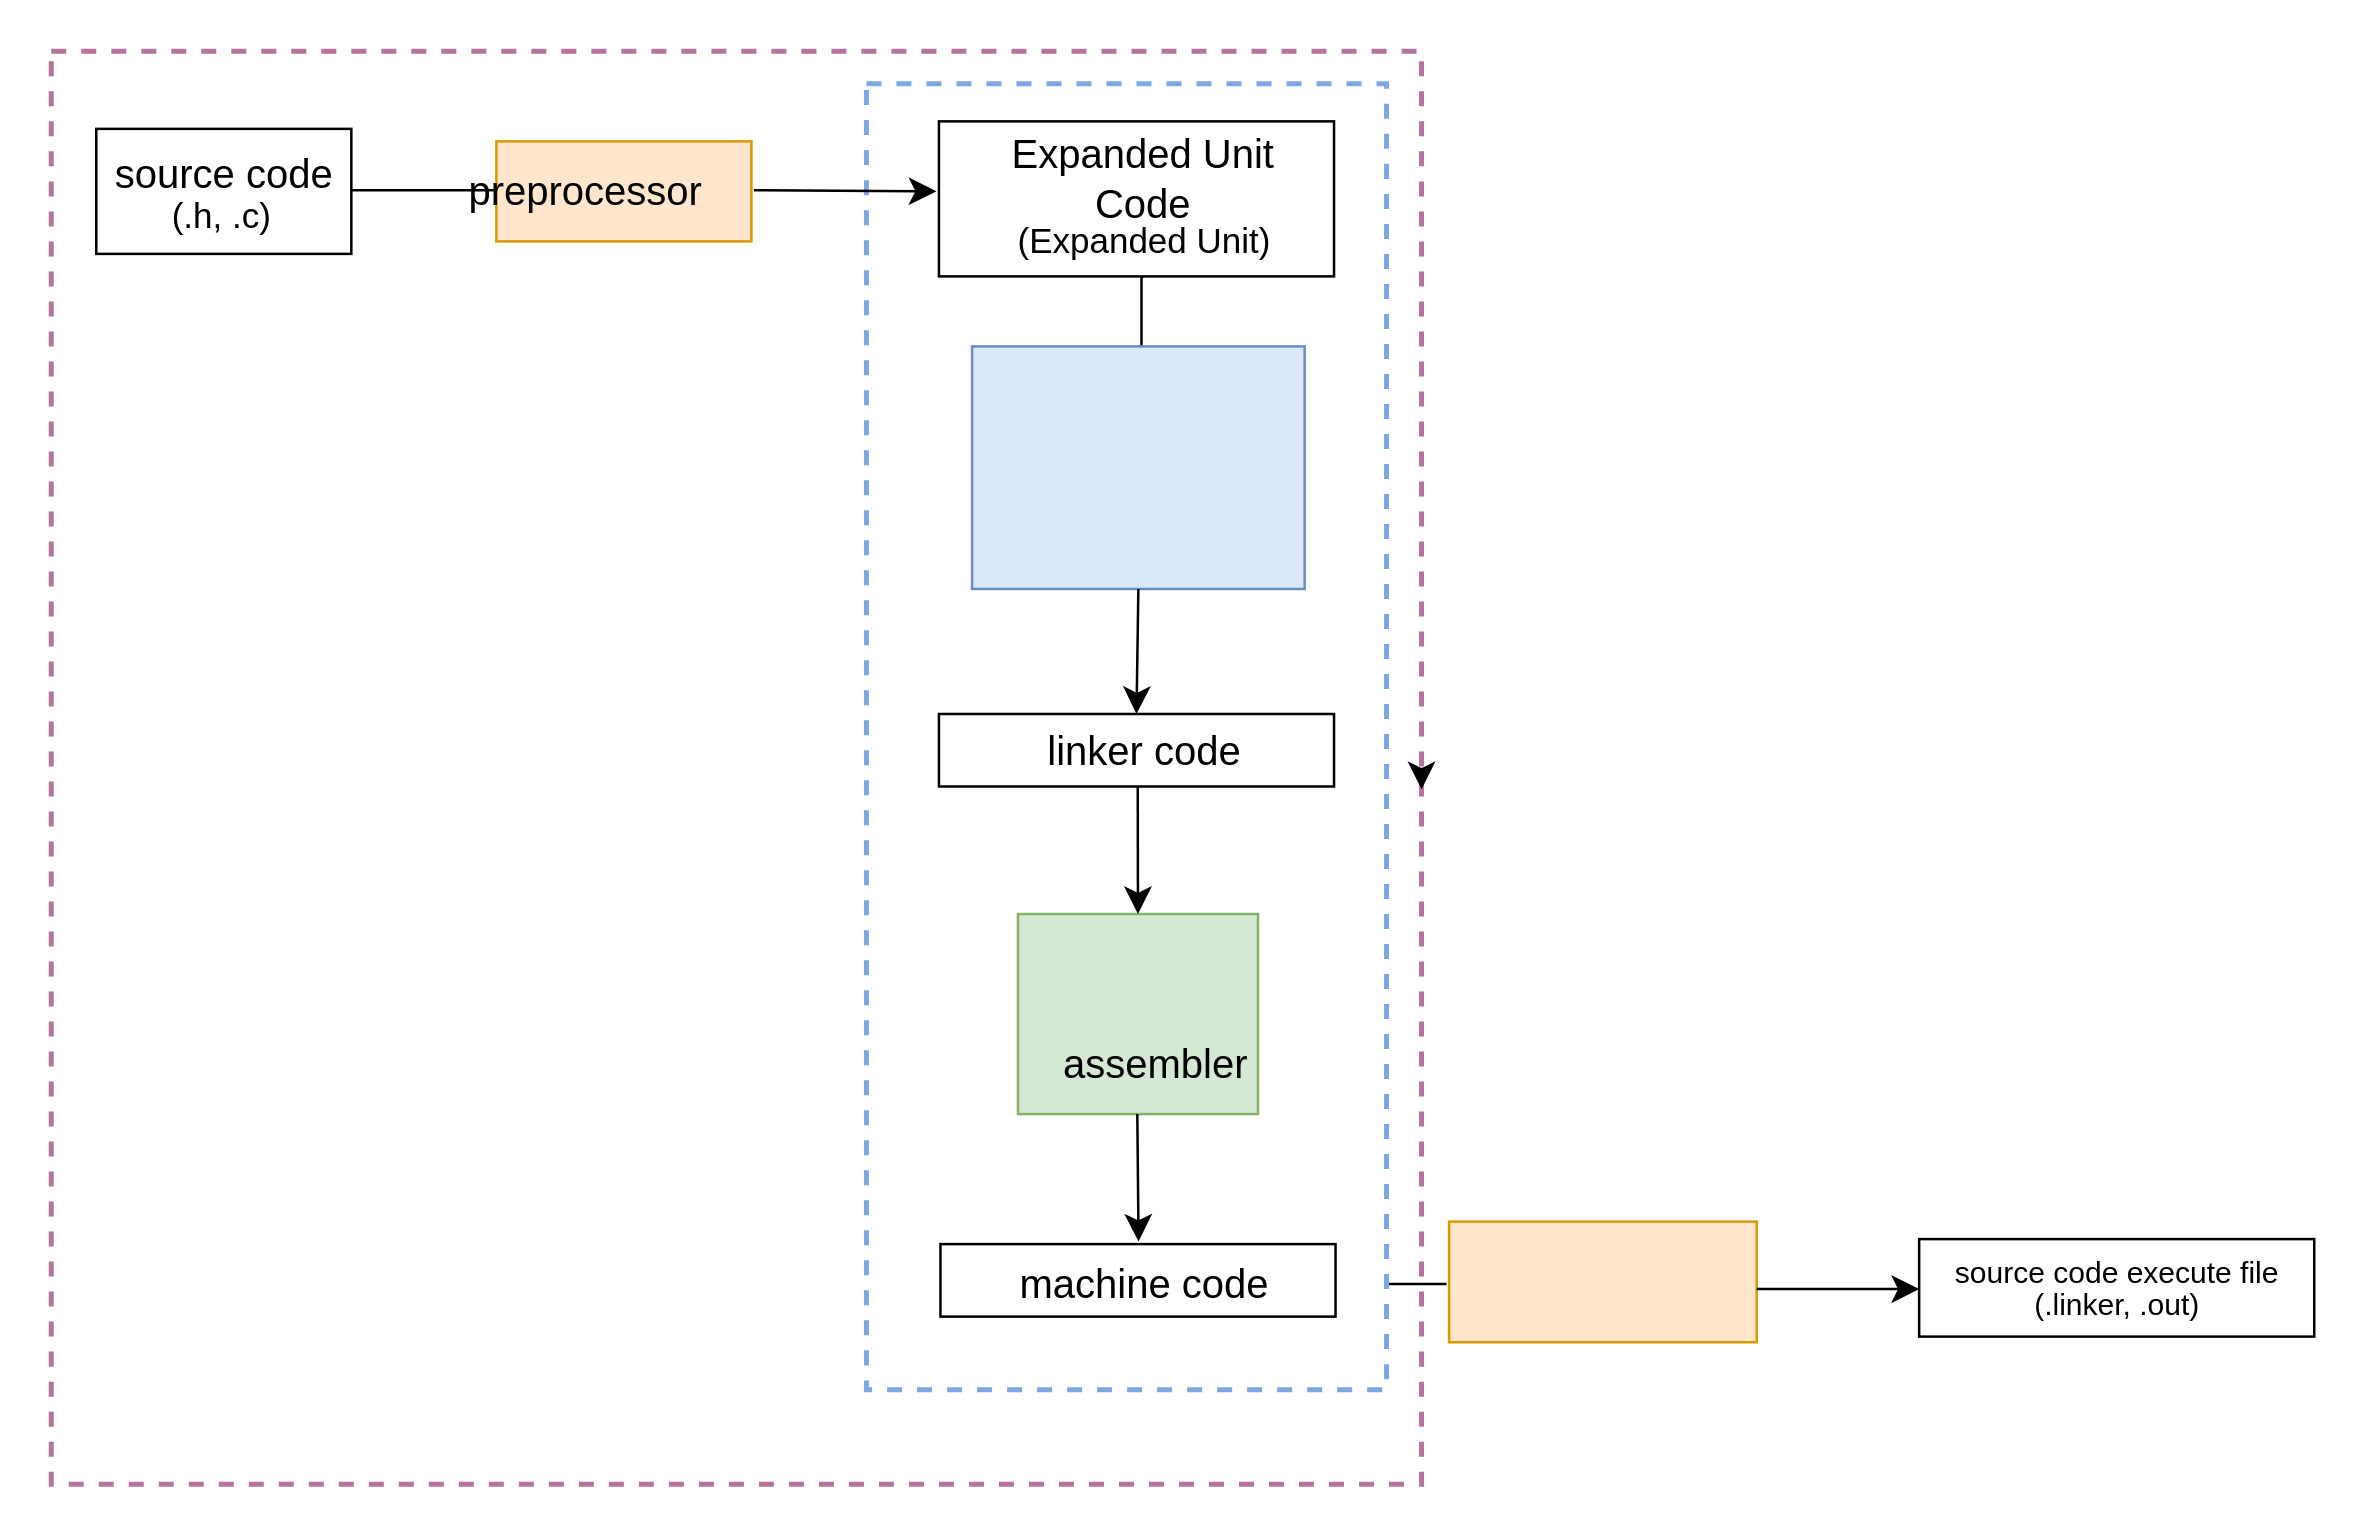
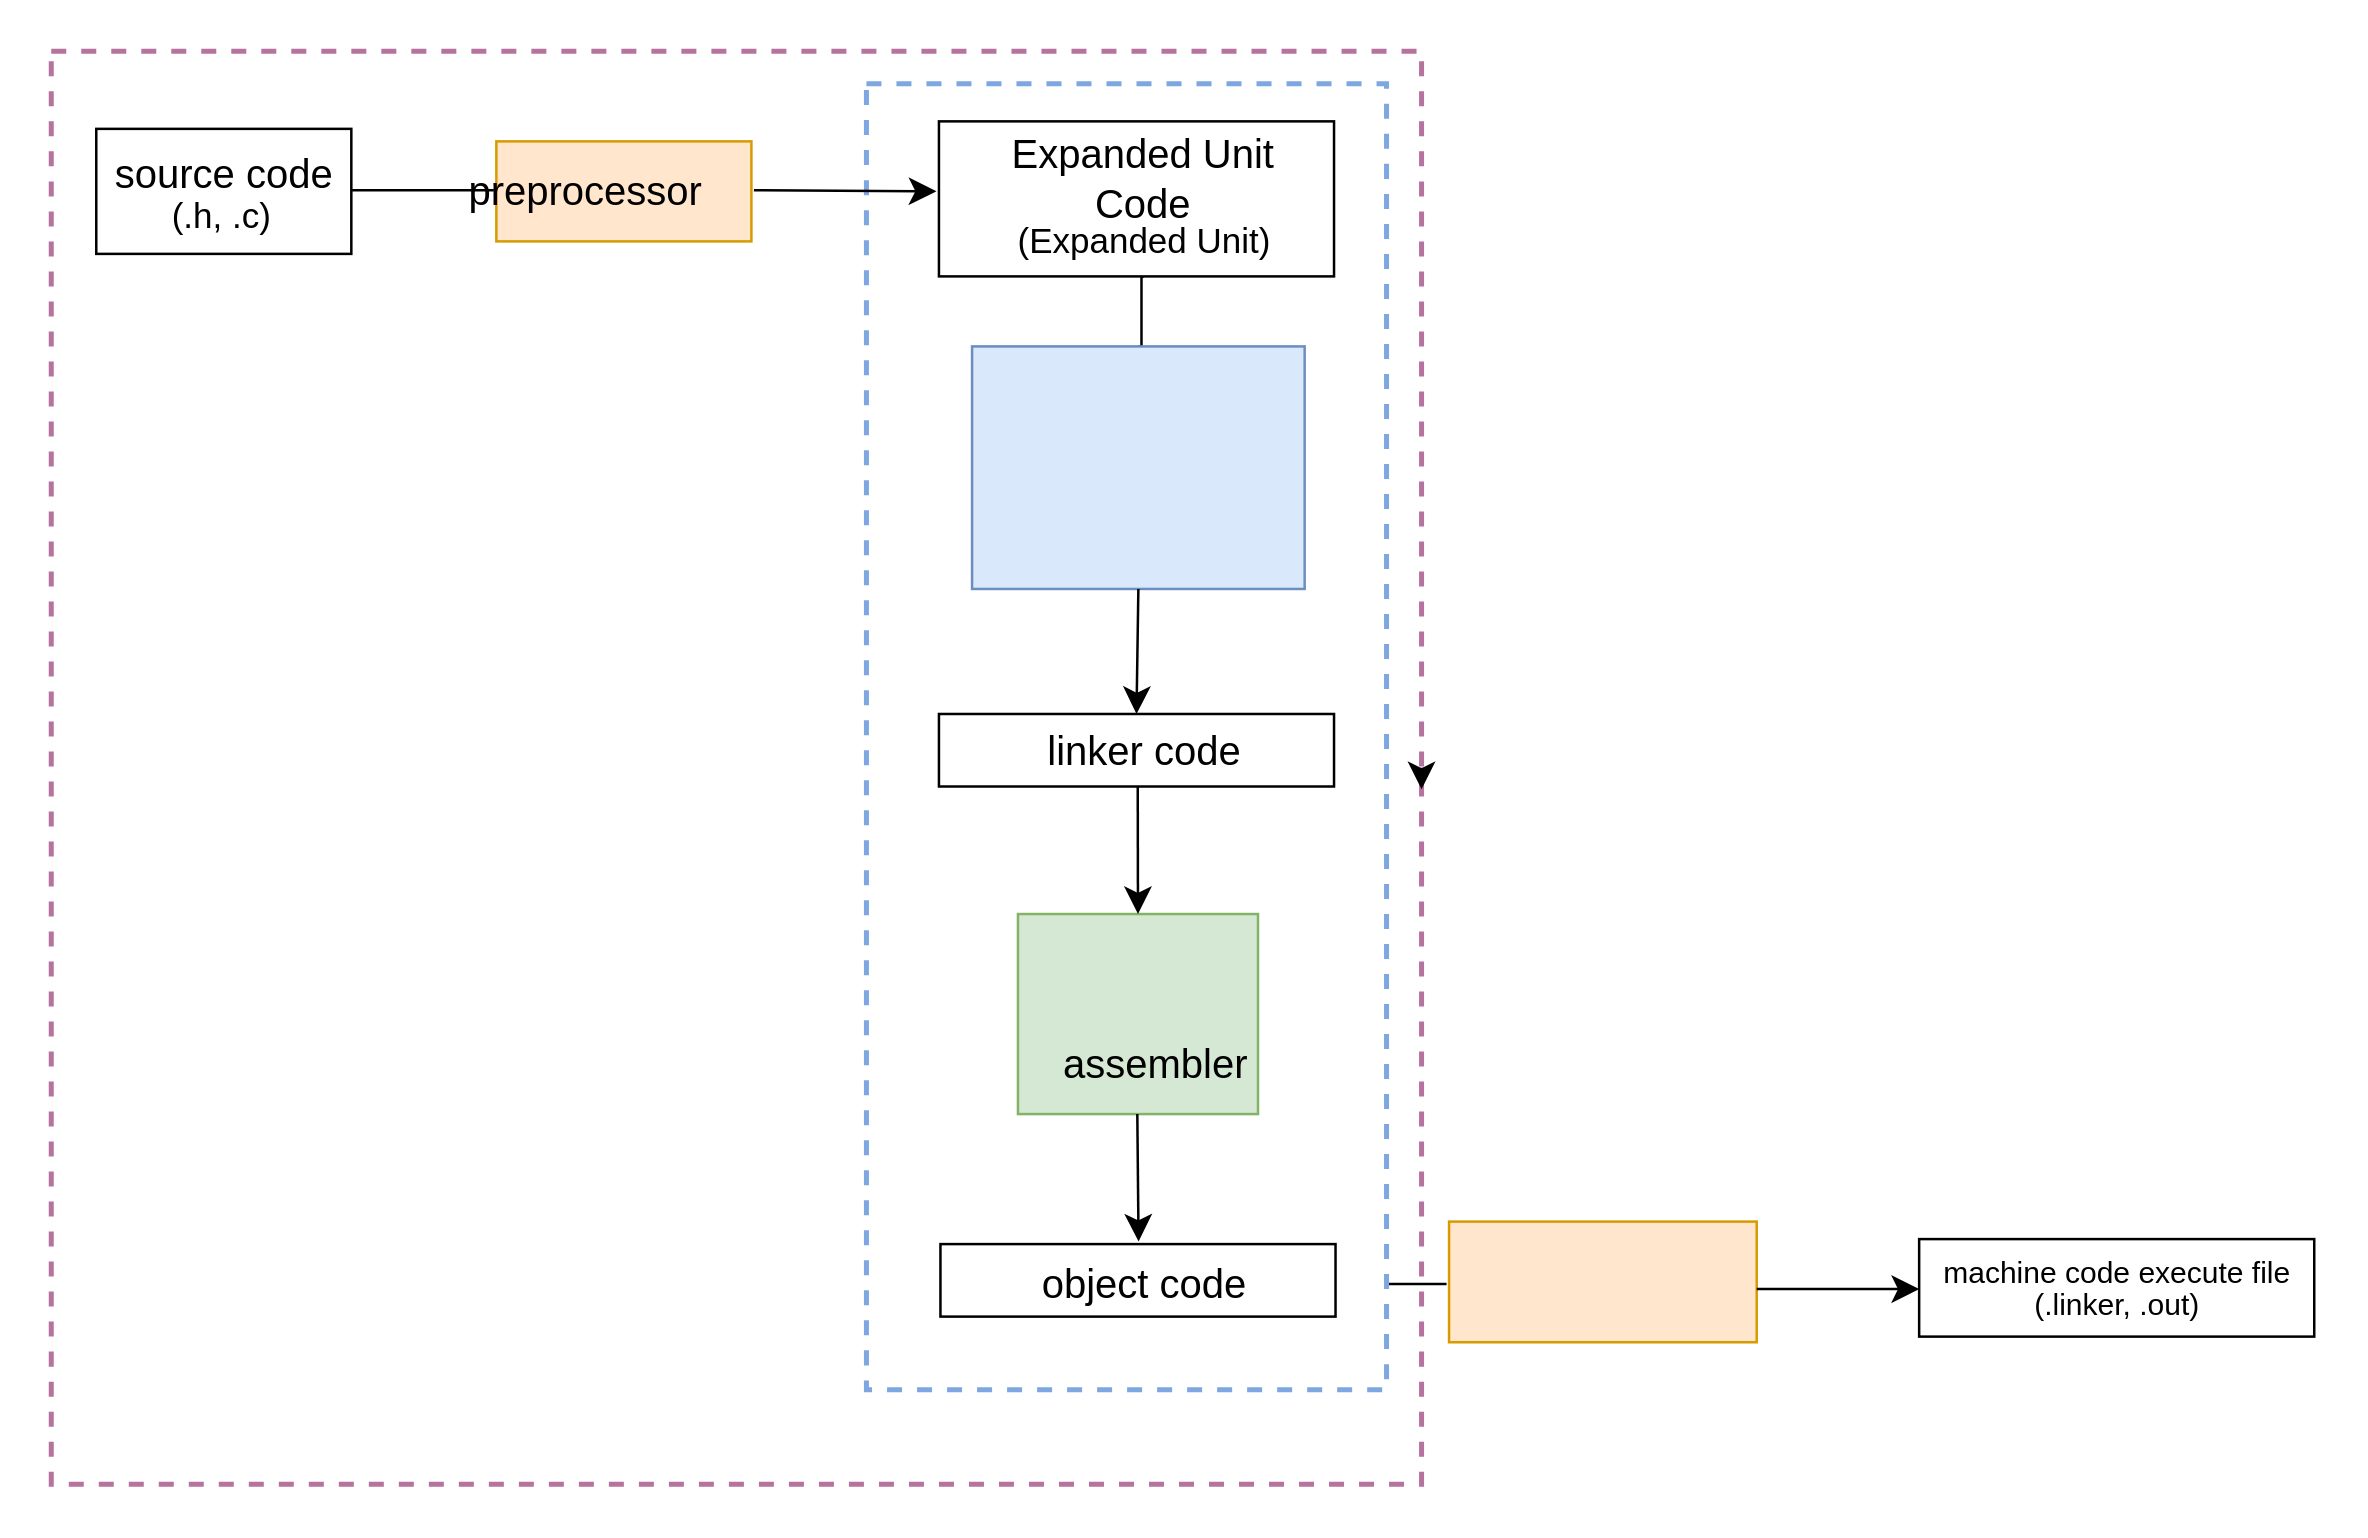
node "source code execute file": label "source code execute file" -> "machine code execute file"
node "machine code": label "machine code" -> "object code"
